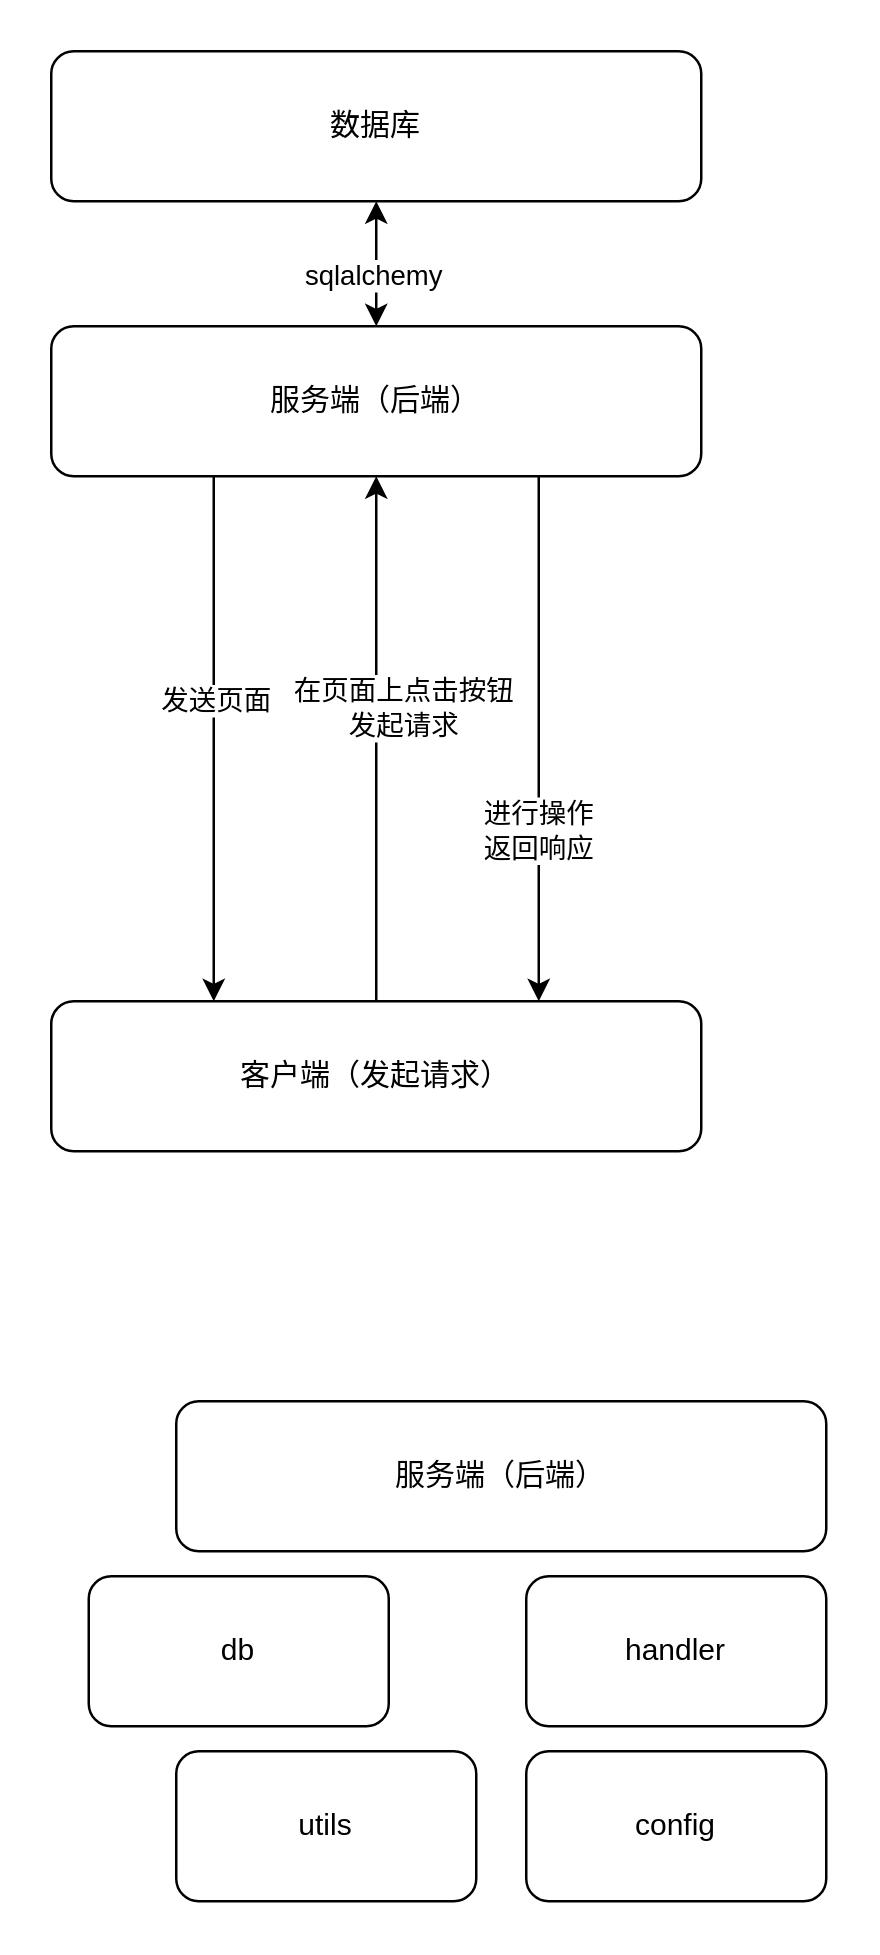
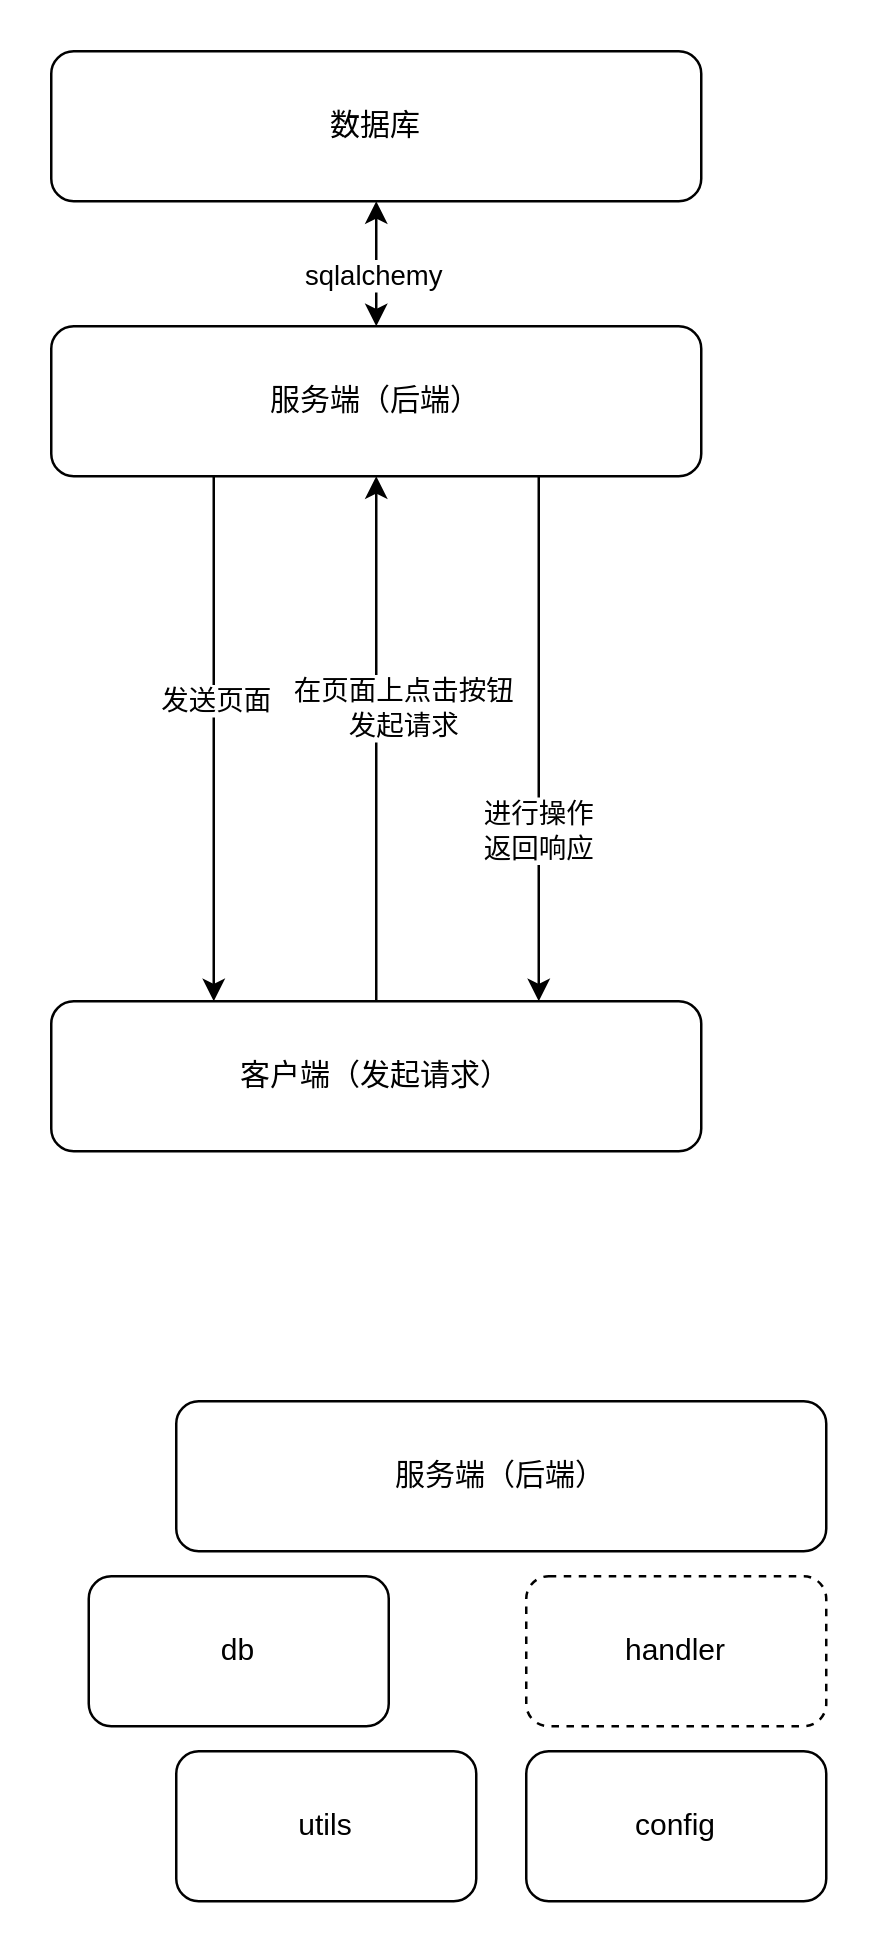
node "handler": style solid -> dashed
